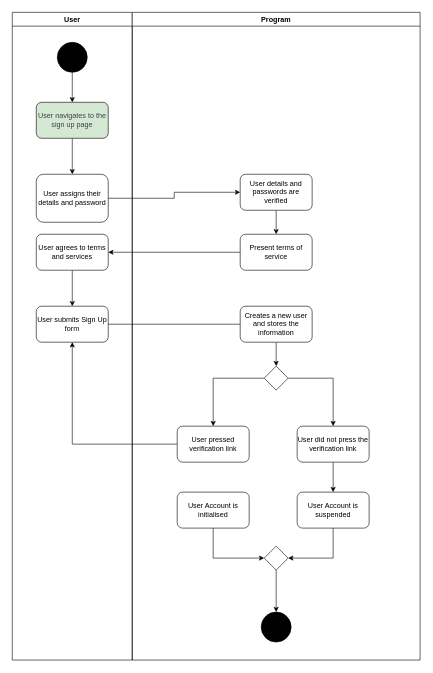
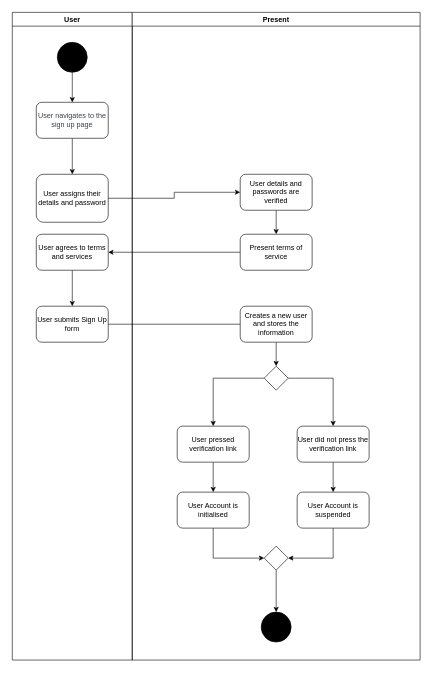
node "Program": label "Program" -> "Present"
node "User navigates to the sign up page": fillcolor #d5e8d4 -> #ffffff
edge "User pressed verification link" -> "User submits Sign Up form": now "User pressed verification link" -> "User Account is initialised"
